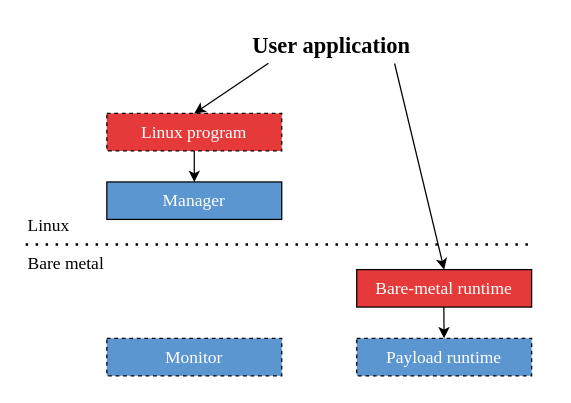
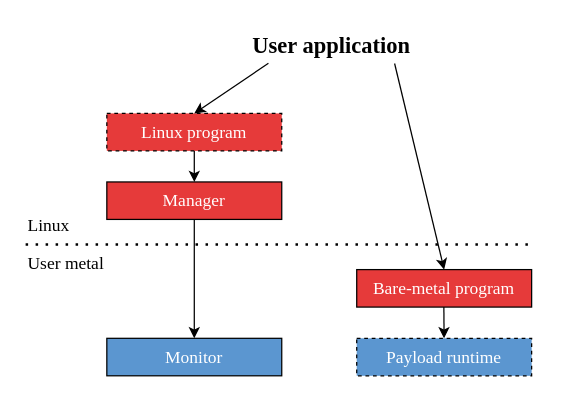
node "Manager": fillcolor #5b96d0 -> #e63a3a
node "Bare metal": label "Bare metal" -> "User metal"
edge "Manager" -> "Monitor": added
node "Bare-metal runtime": label "Bare-metal runtime" -> "Bare-metal program"
node "Monitor": style dashed -> solid
